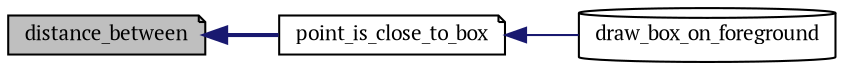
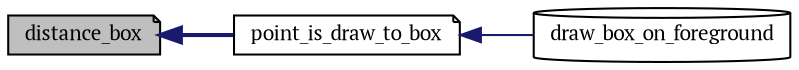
node "distance_between": label "distance_between" -> "distance_box"
node "point_is_close_to_box": label "point_is_close_to_box" -> "point_is_draw_to_box"
